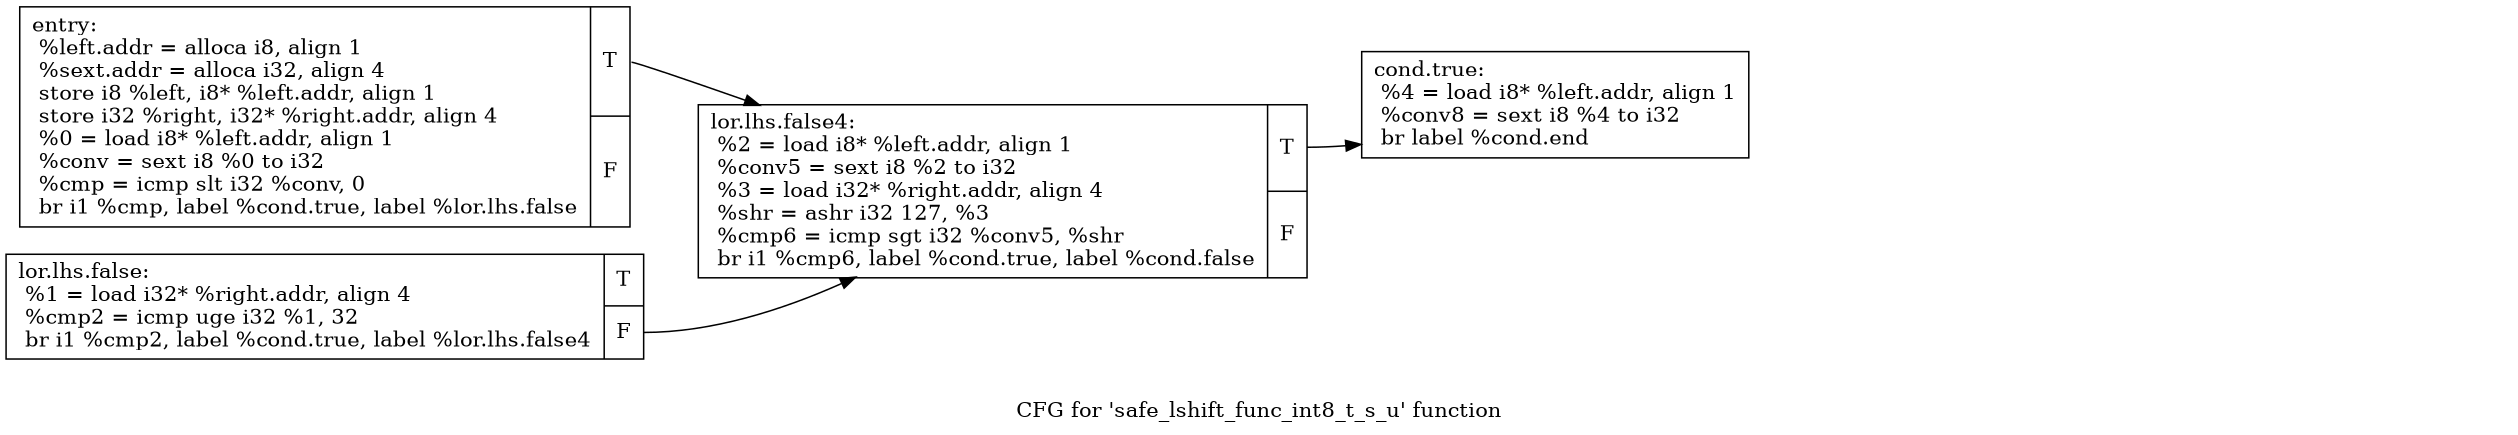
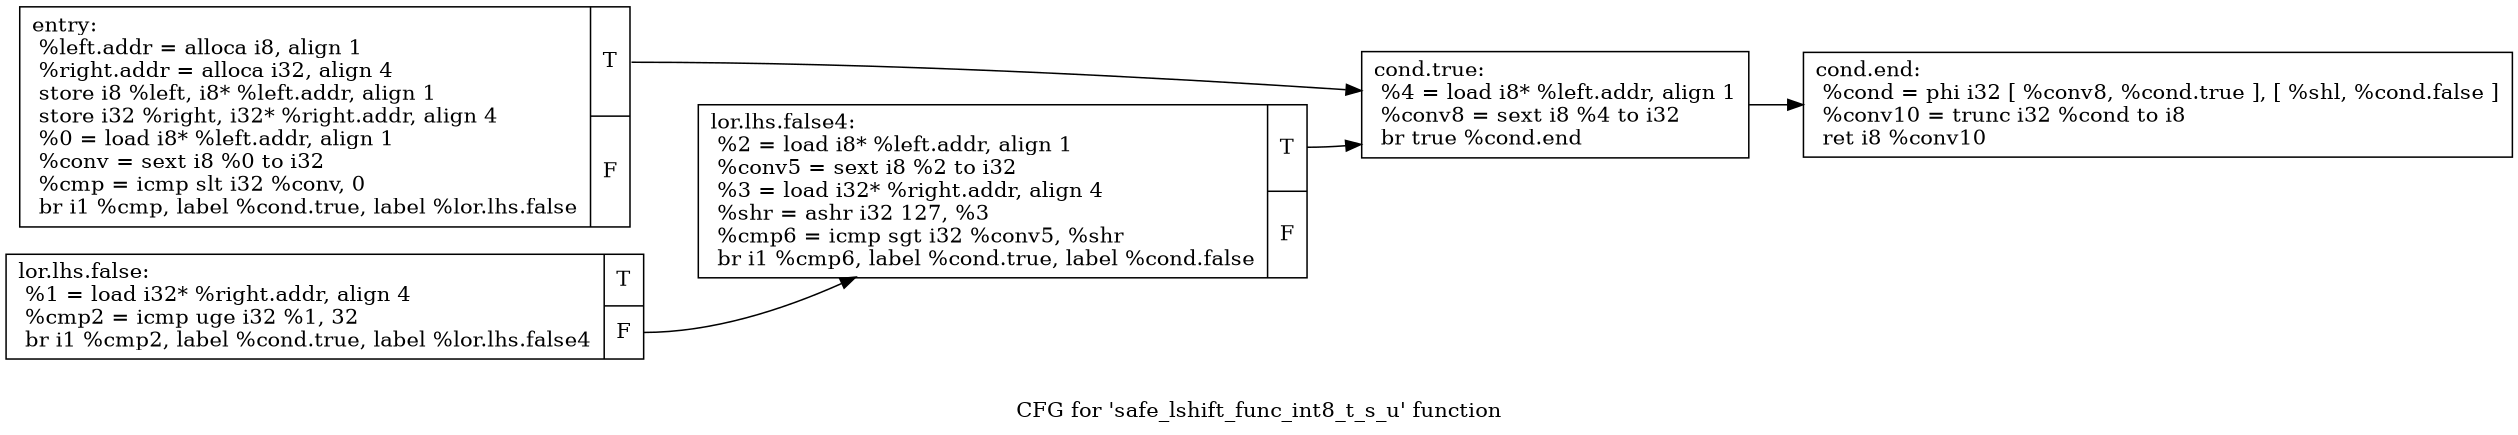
node "entry:": text "%sext.addr = alloca i32, align 4" -> "%right.addr = alloca i32, align 4"
edge "entry:" -> "lor.lhs.false4:": now "entry:" -> "cond.true:"
node "cond.end:": added
node "cond.true:": text "br label %cond.end" -> "br true %cond.end"
